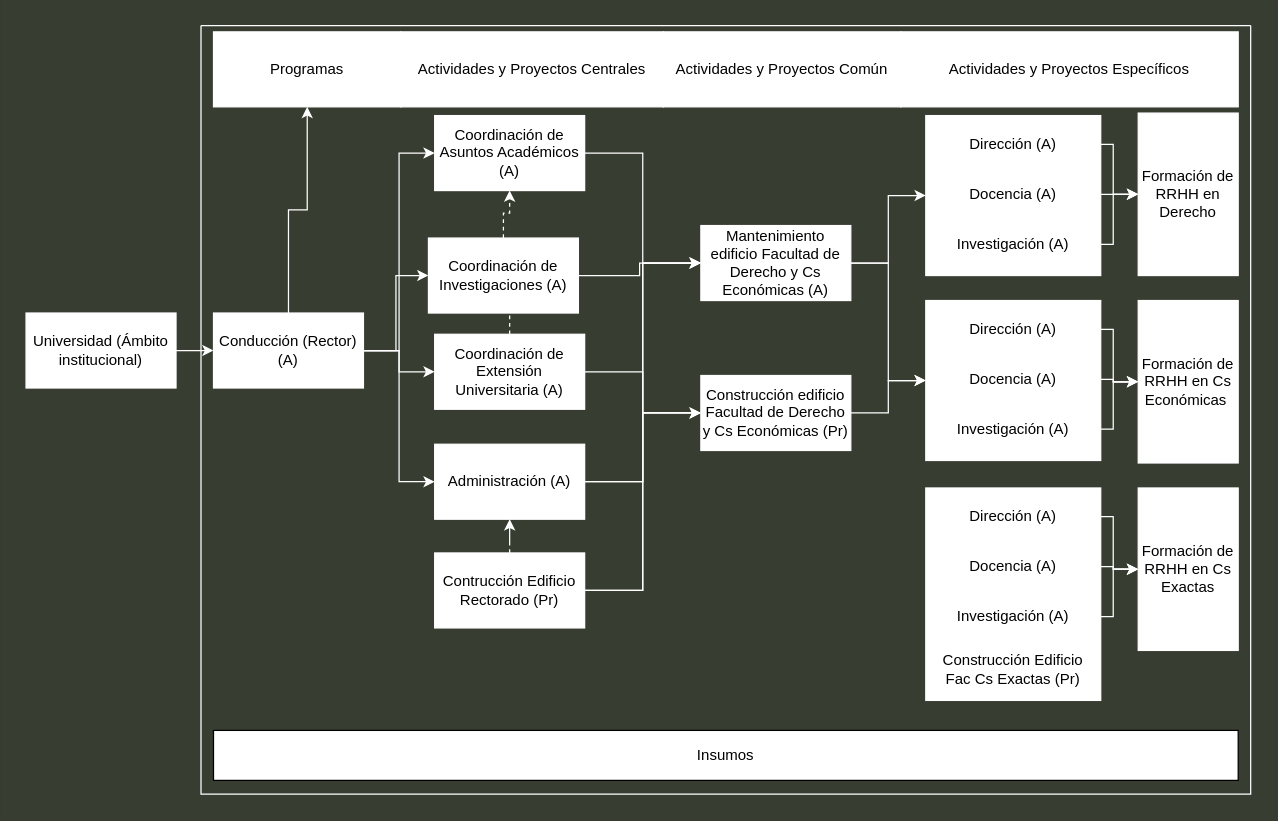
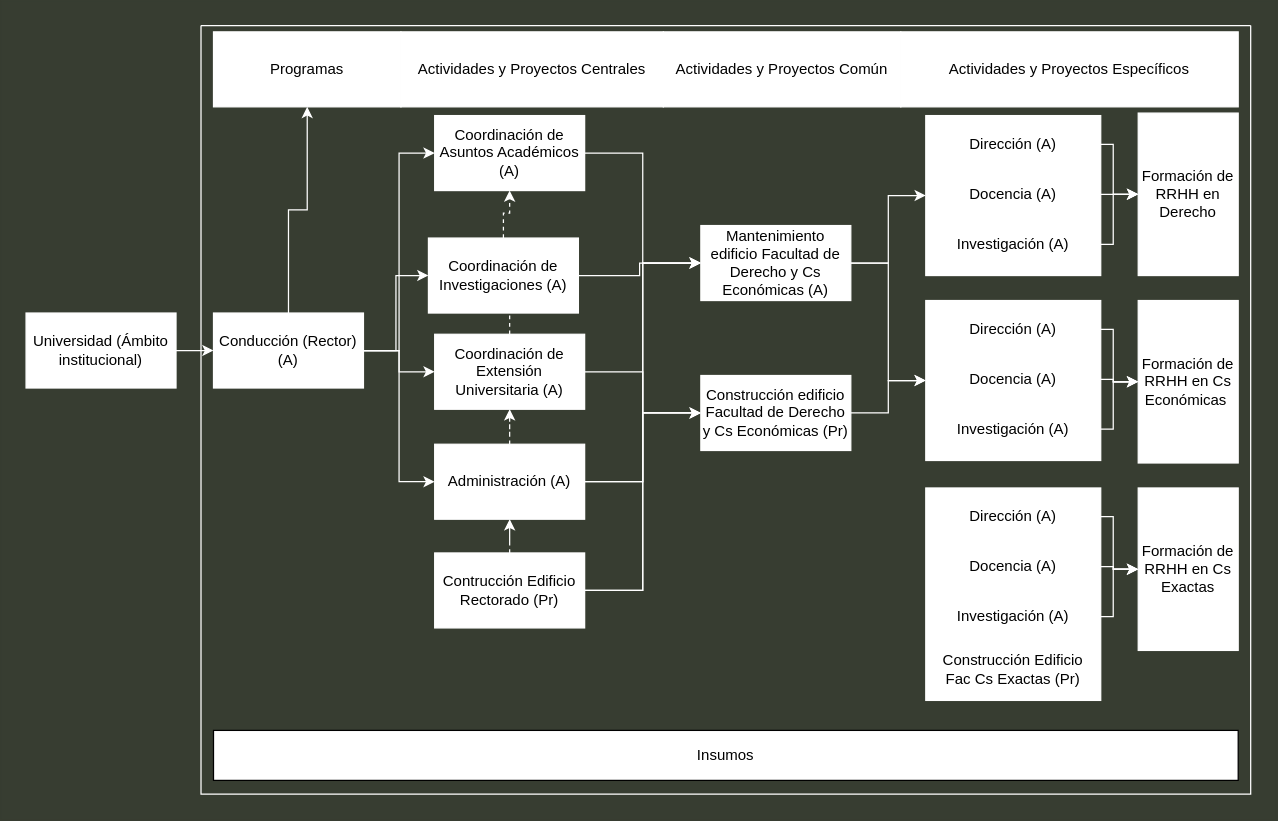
edge "Administración (A)" -> "Coordinación de Extensión Universitaria (A)": added
